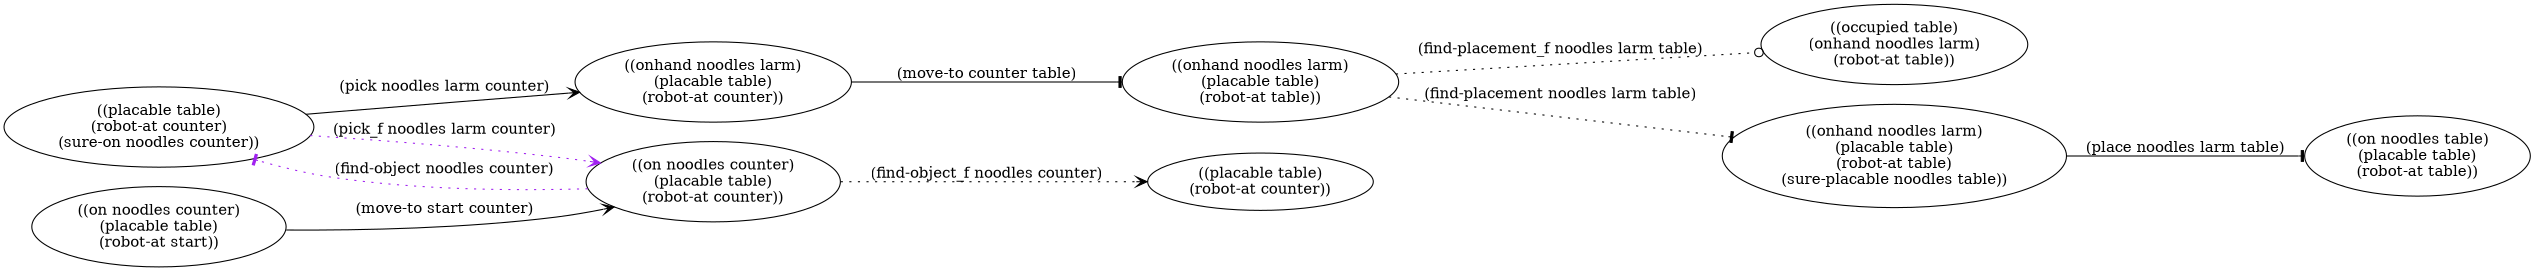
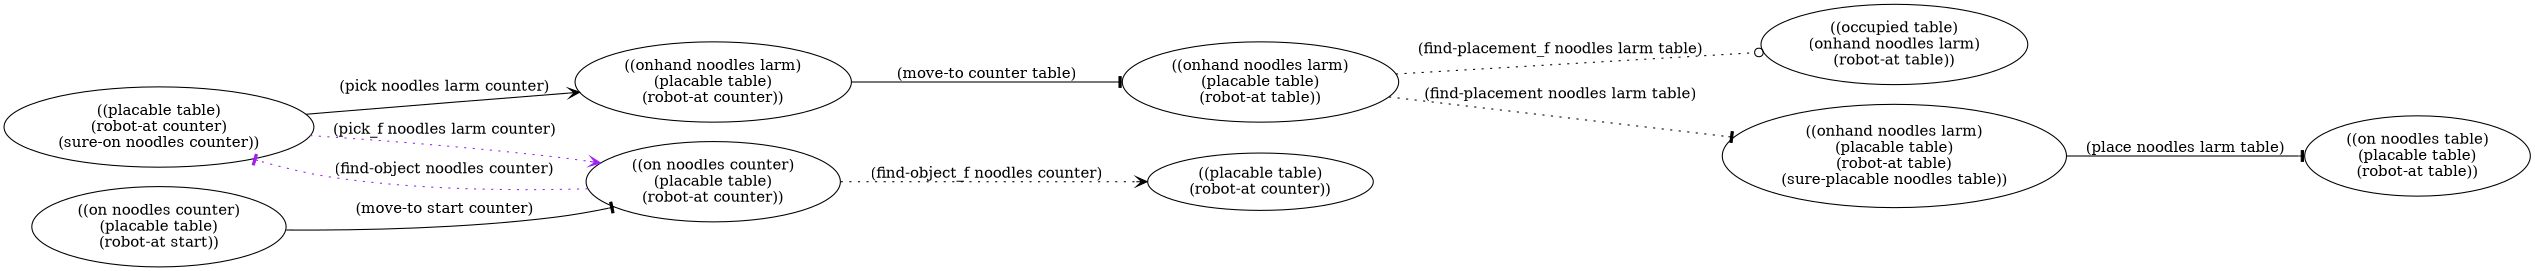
edge "((on noodles counter) (placable table) (robot-at start))" -> "((on noodles counter) (placable table) (robot-at counter))": arrowhead vee -> tee
